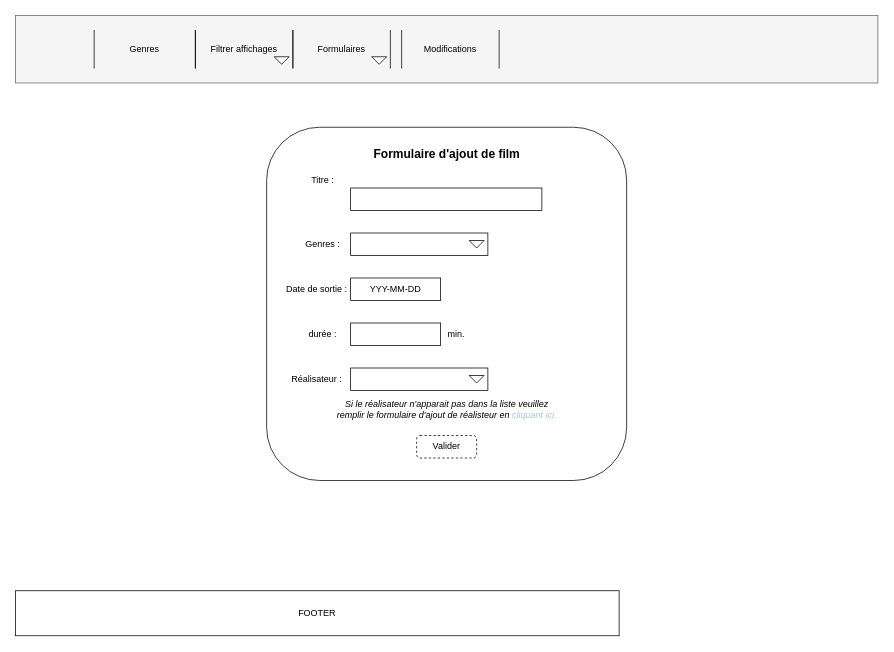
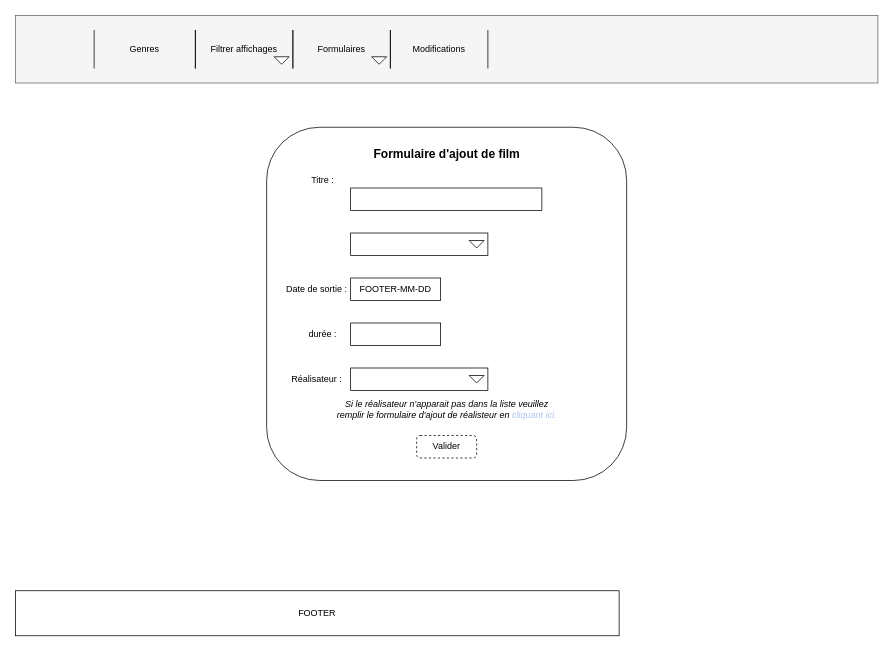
node "Modifications": moved (450, 49) -> (439, 49)
node "Genres :": removed
node "YYY-MM-DD": label "YYY-MM-DD" -> "FOOTER-MM-DD"
node "min.": removed
